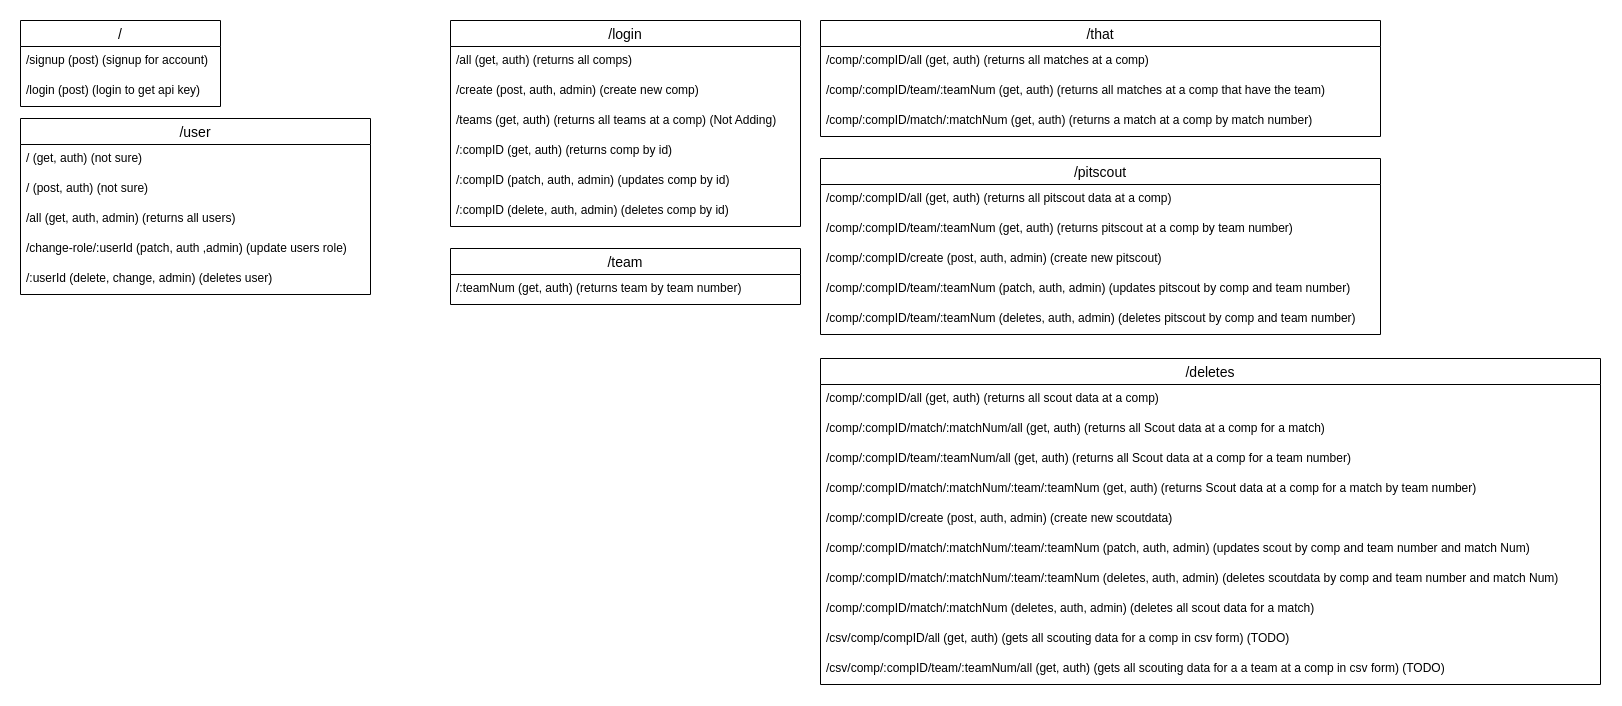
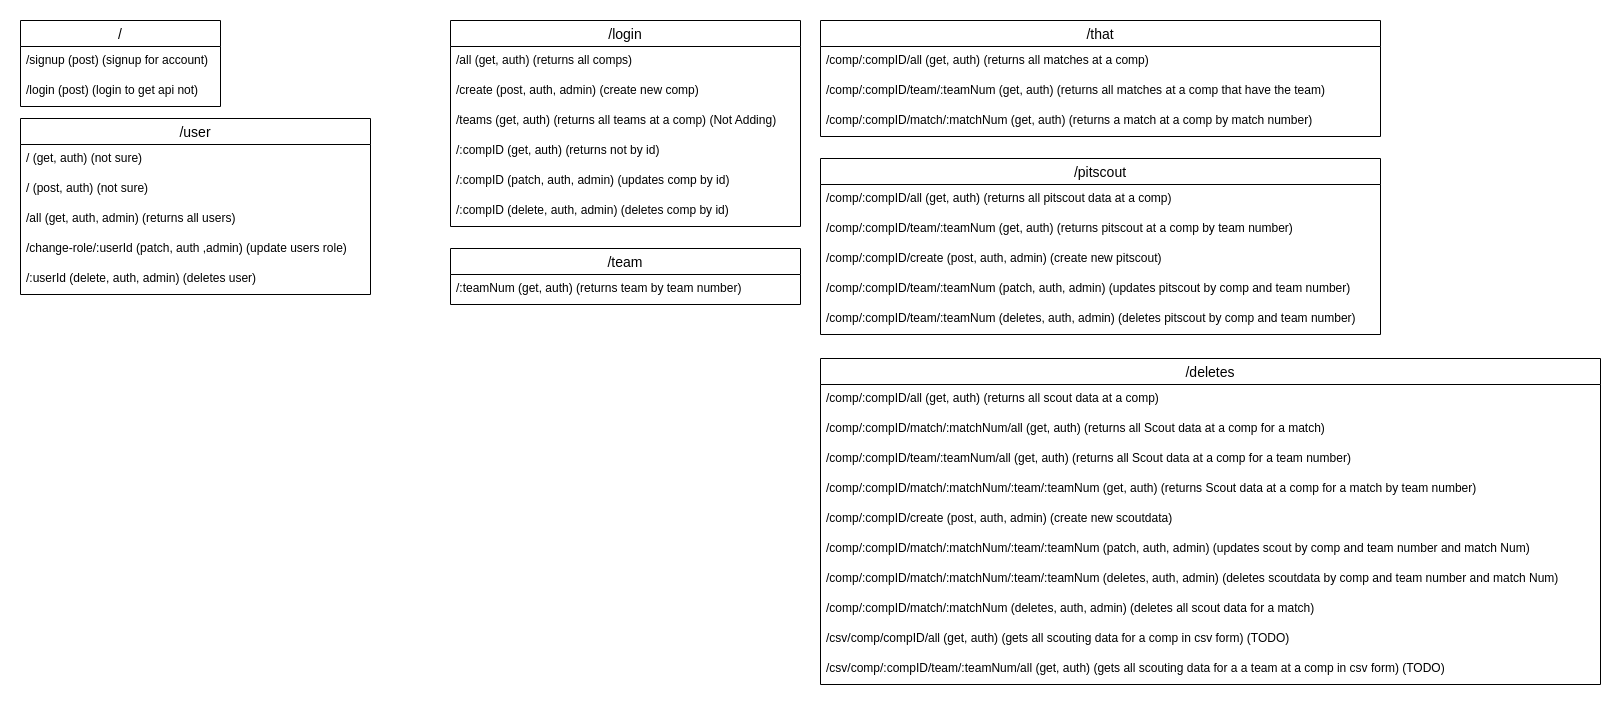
node "/login (post) (login to get api key)": label "/login (post) (login to get api key)" -> "/login (post) (login to get api not)"
node "/:compID (get, auth) (returns comp by id)": label "/:compID (get, auth) (returns comp by id)" -> "/:compID (get, auth) (returns not by id)"
node "/:userId (delete, change, admin) (deletes user)": label "/:userId (delete, change, admin) (deletes user)" -> "/:userId (delete, auth, admin) (deletes user)"
